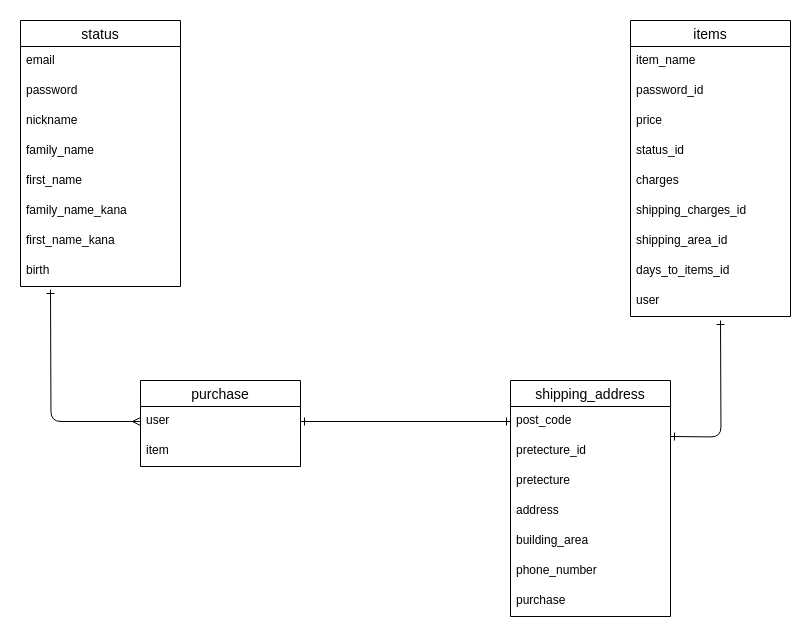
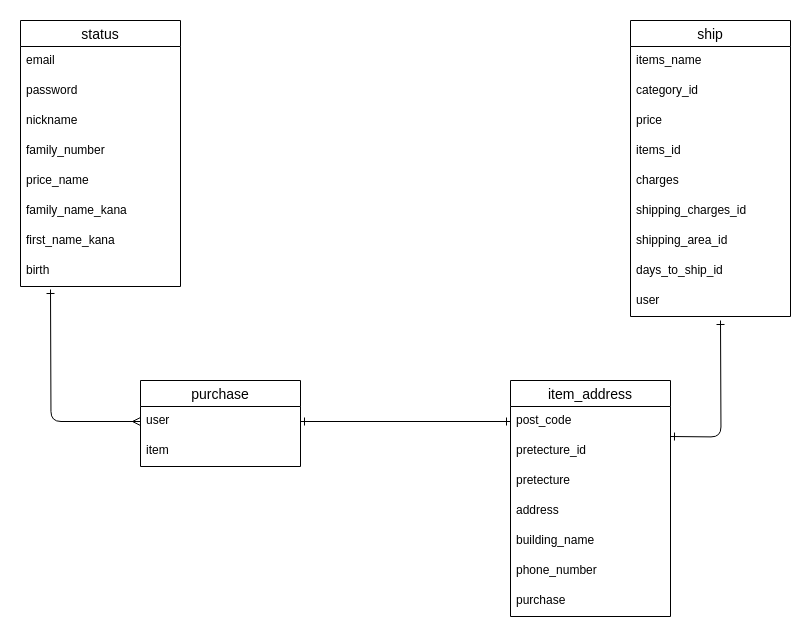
node "items": label "items" -> "ship"
node "item_name": label "item_name" -> "items_name"
node "password_id": label "password_id" -> "category_id"
node "family_name": label "family_name" -> "family_number"
node "status_id": label "status_id" -> "items_id"
node "first_name": label "first_name" -> "price_name"
node "days_to_items_id": label "days_to_items_id" -> "days_to_ship_id"
node "shipping_address": label "shipping_address" -> "item_address"
node "building_area": label "building_area" -> "building_name"
